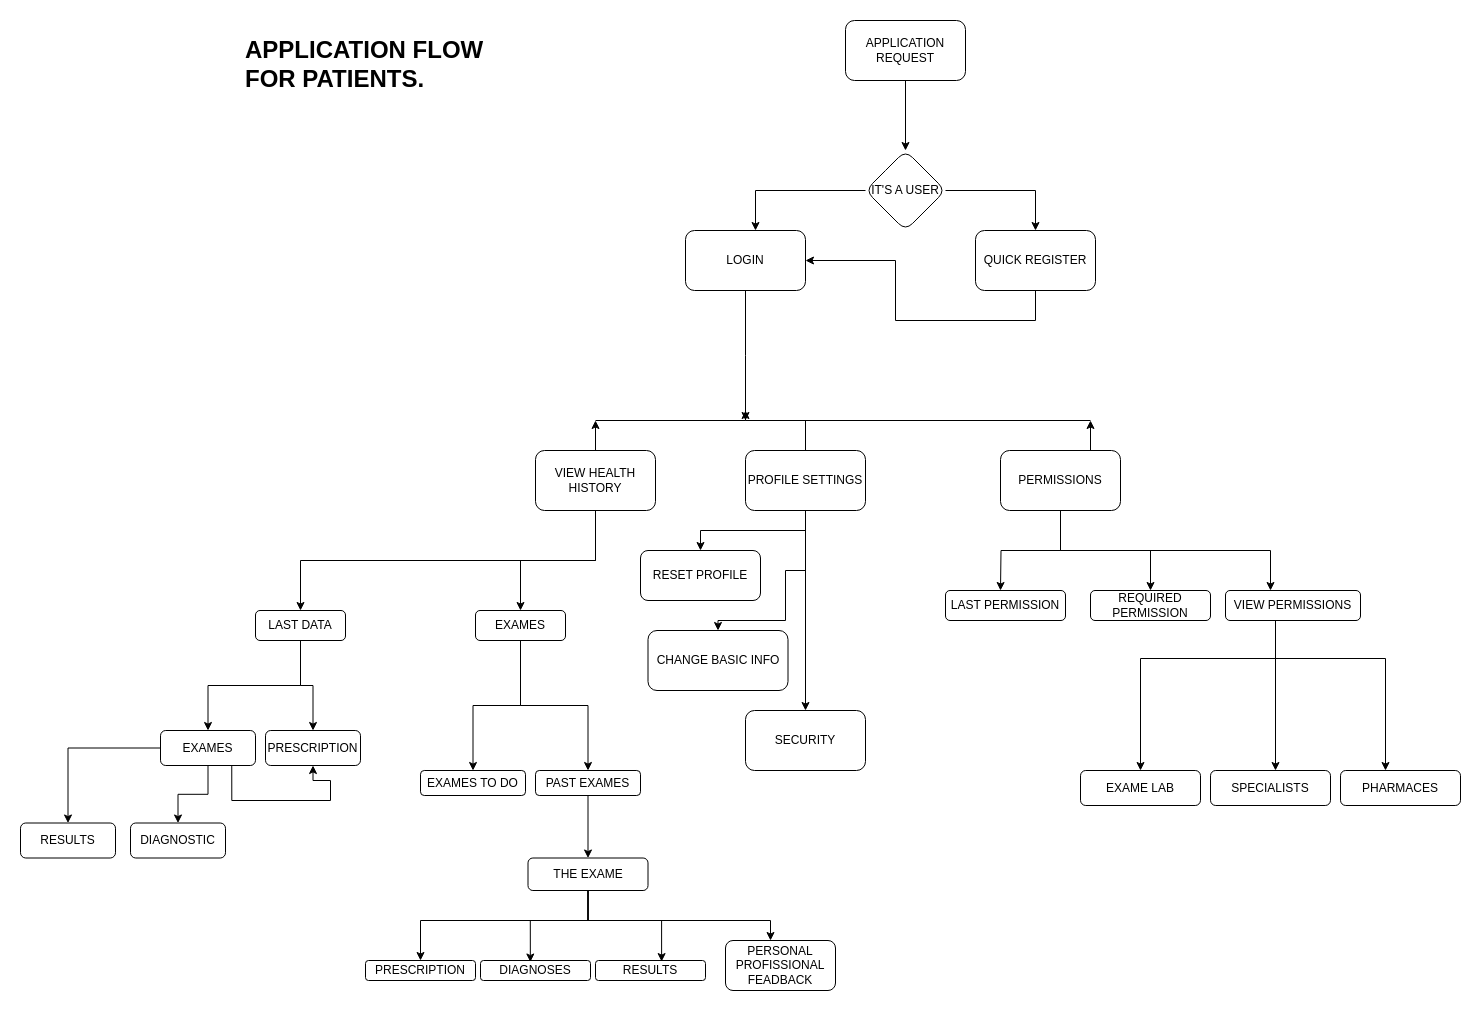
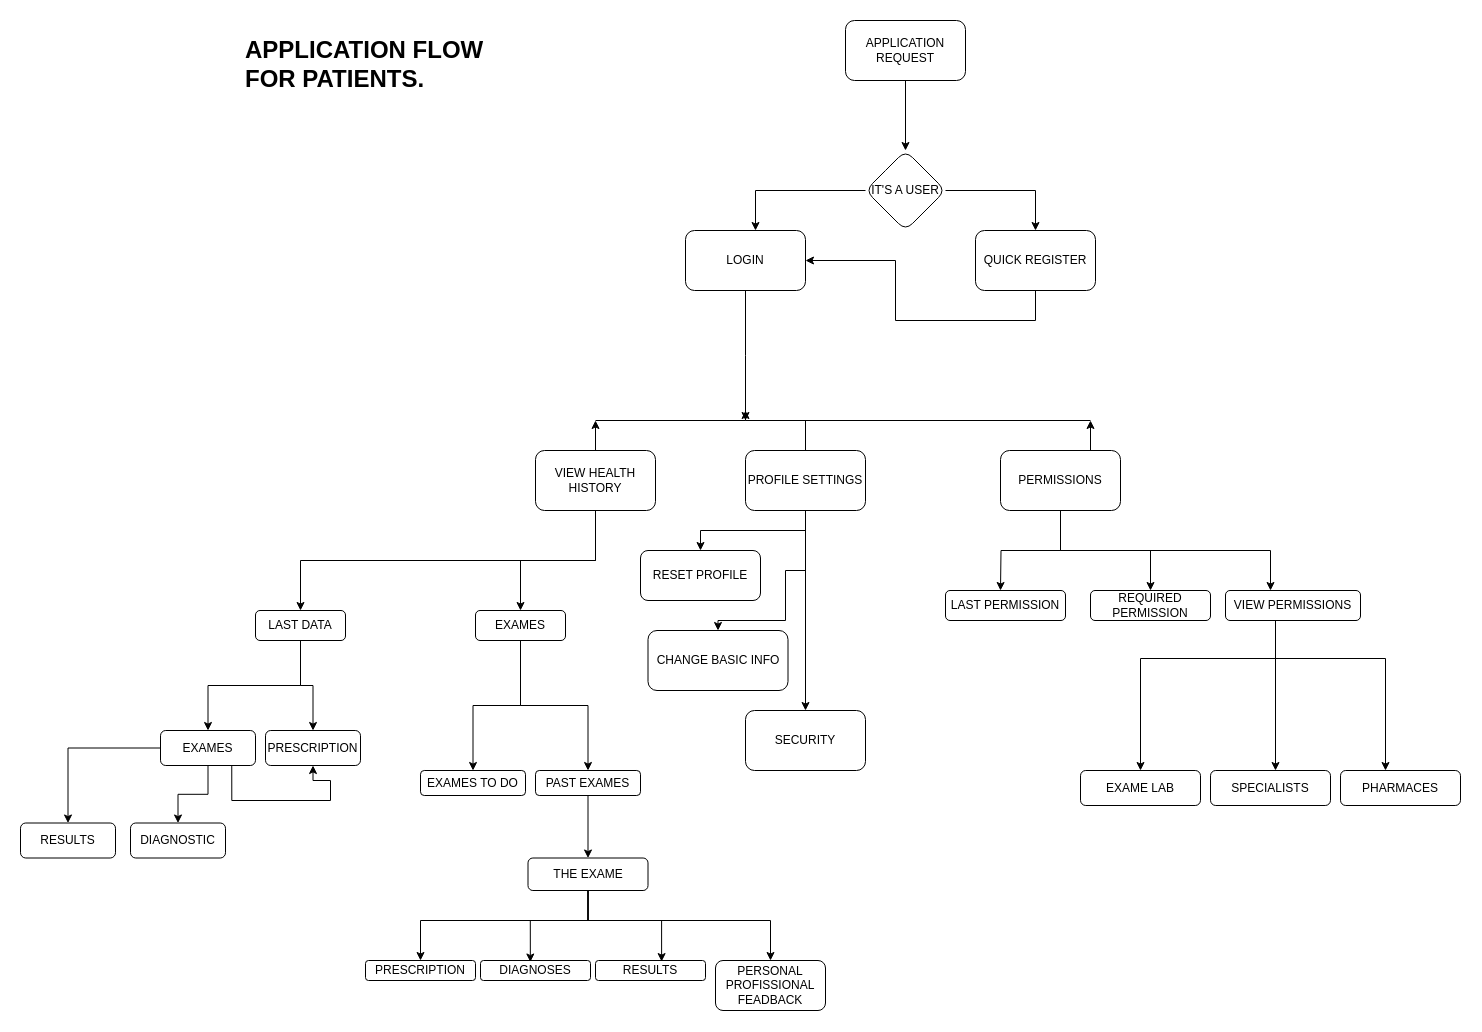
node "PERSONAL PROFISSIONAL FEADBACK": moved (781, 966) -> (771, 986)
